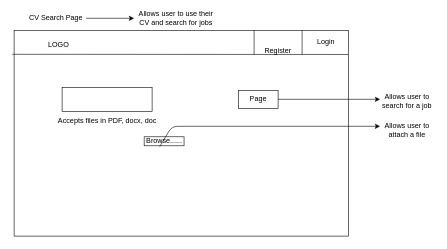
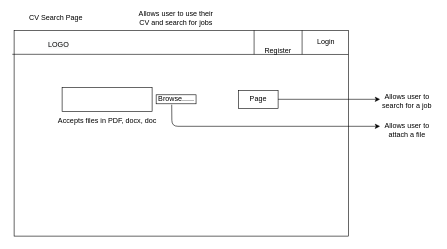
edge "CV Search Page" -> "Allows user to use their CV and search for jobs": removed
node "Browse......": moved (164, 141) -> (176, 99)
